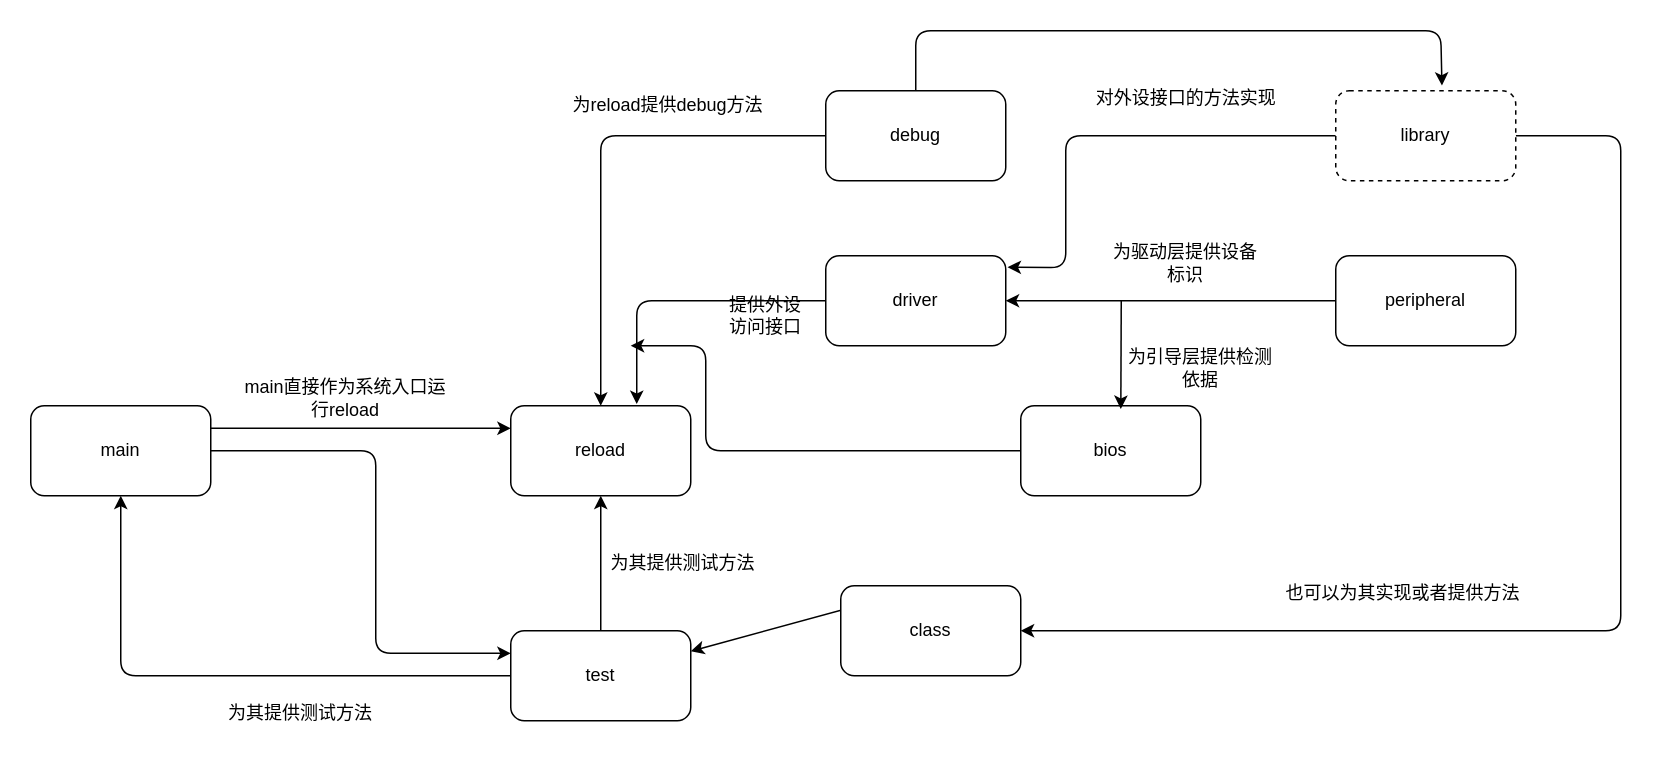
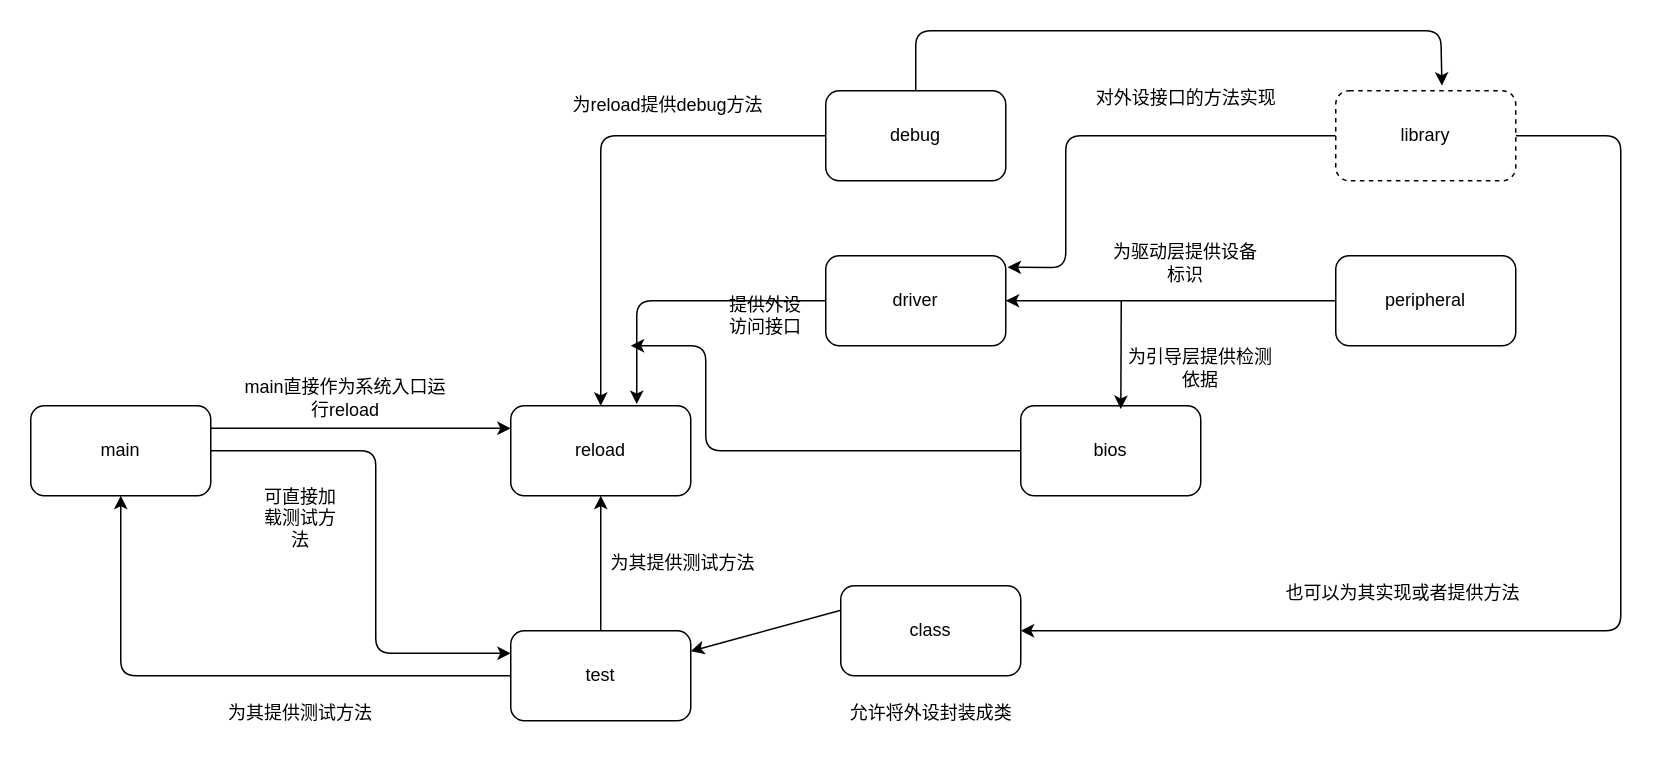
node "可直接加载测试方法": added
node "允许将外设封装成类": added
